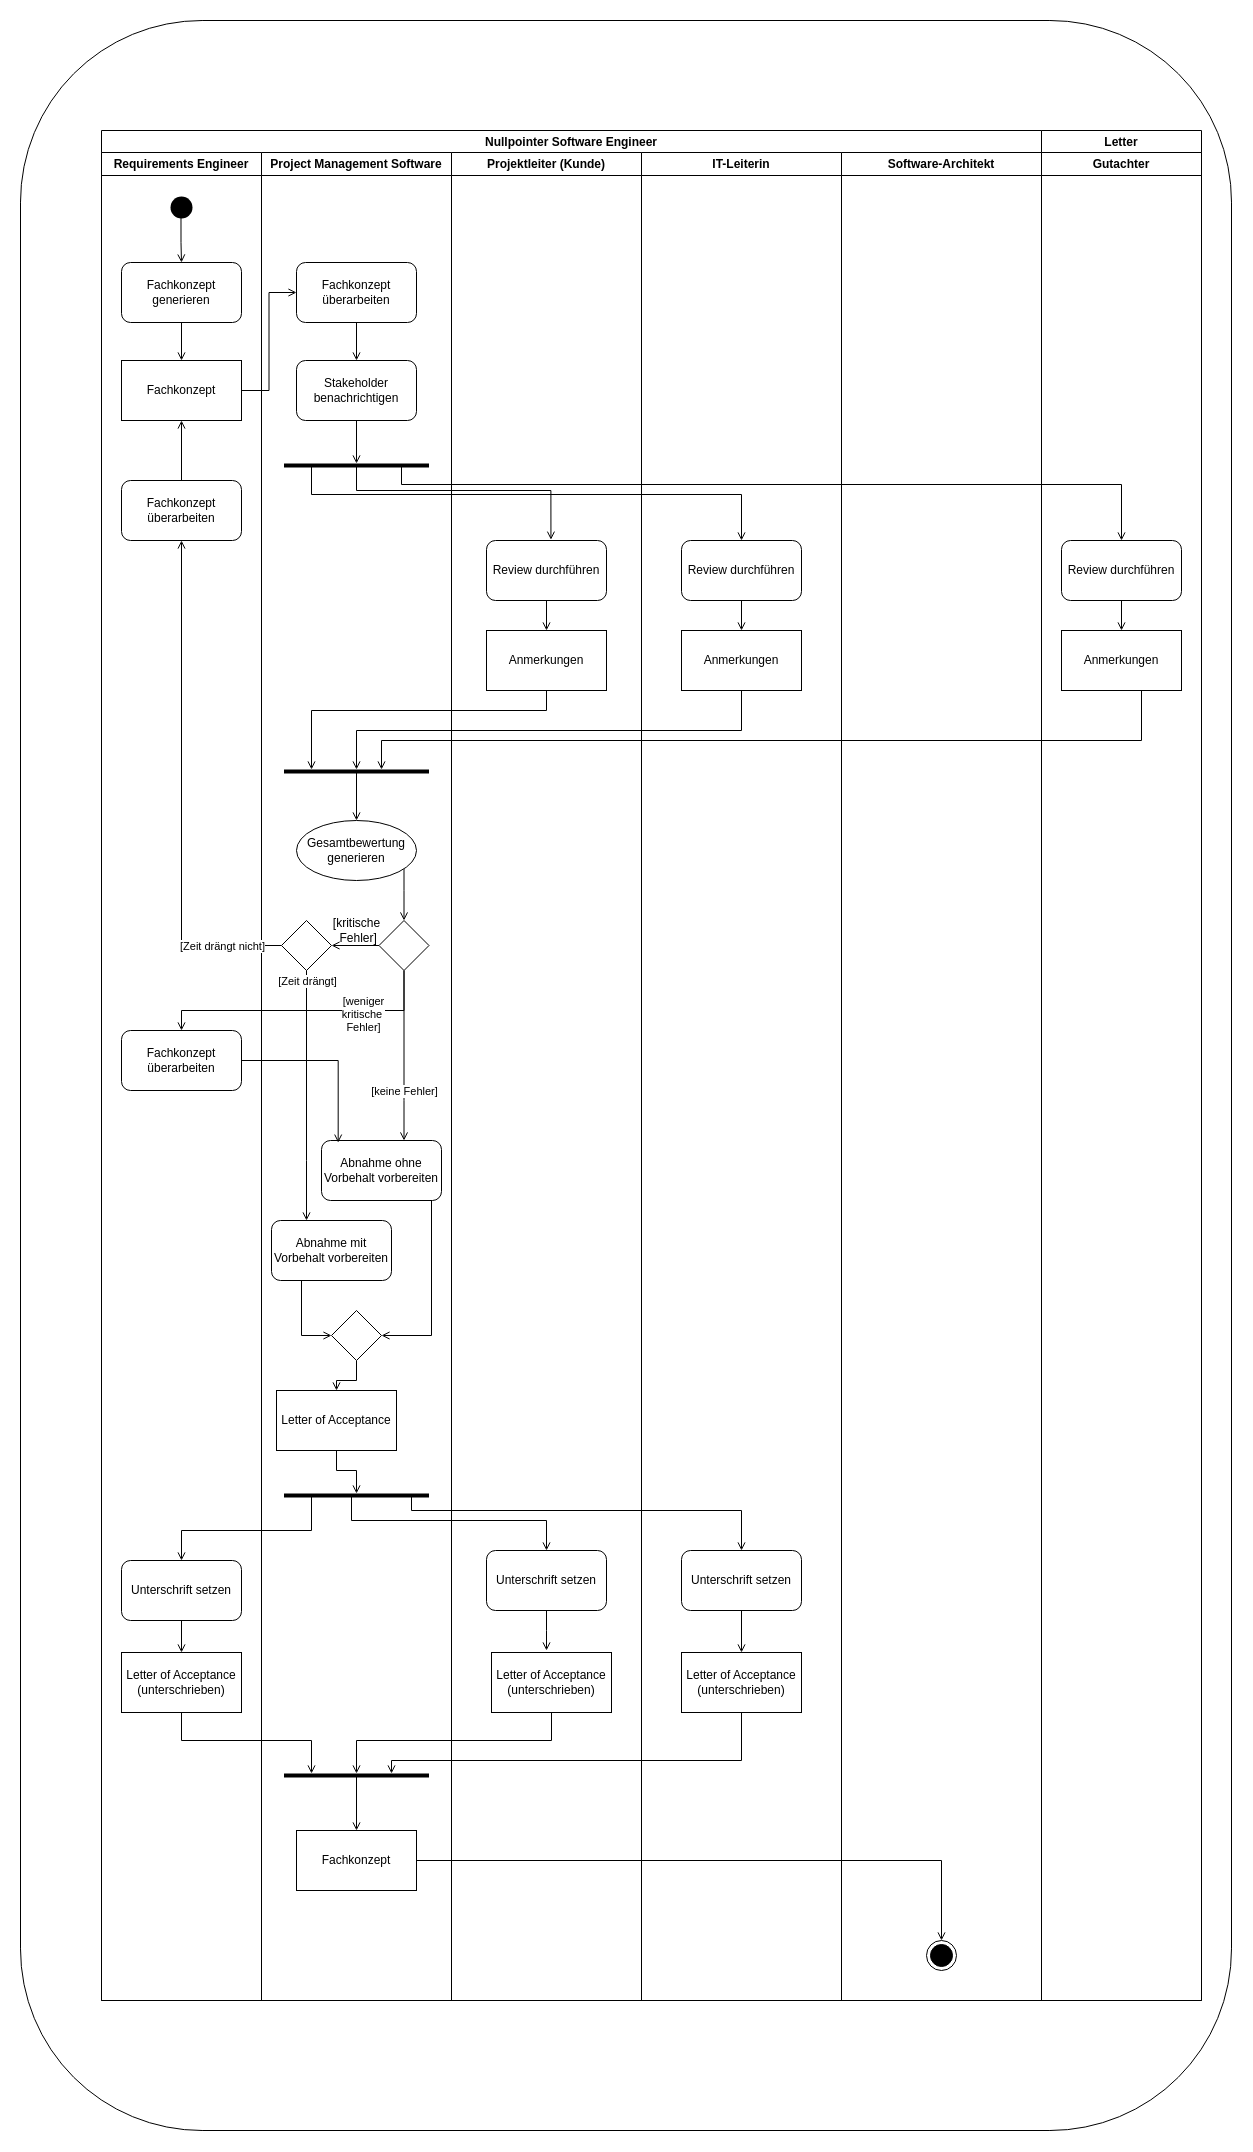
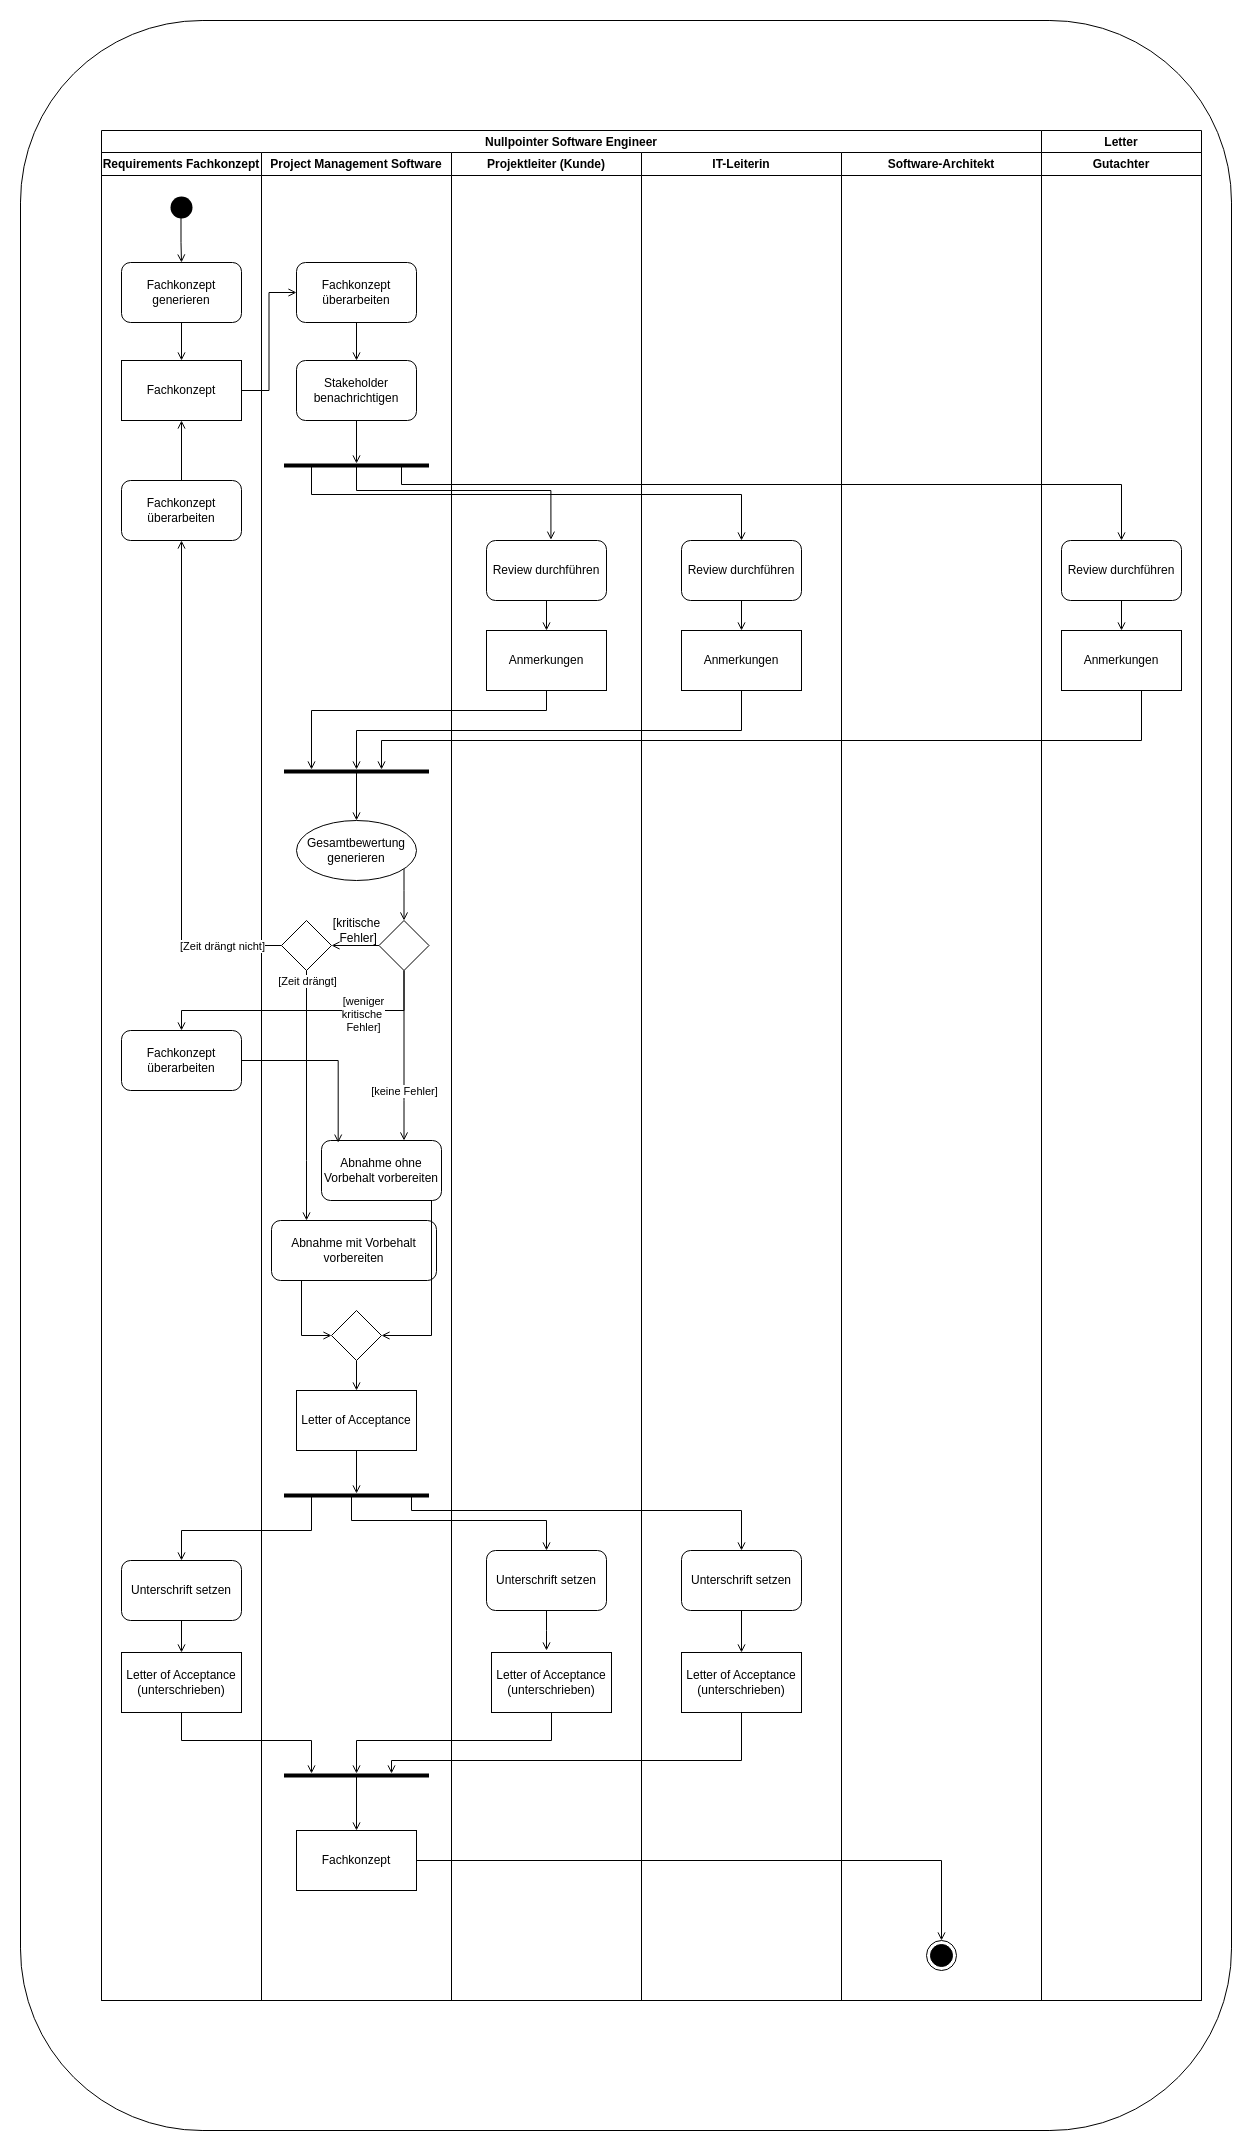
node "Requirements Engineer": label "Requirements Engineer" -> "Requirements Fachkonzept"
node "Abnahme mit Vorbehalt vorbereiten": size 120x60 -> 165x60
node "Letter of Acceptance": moved (337, 1421) -> (357, 1421)
